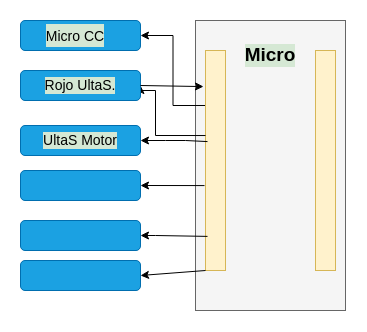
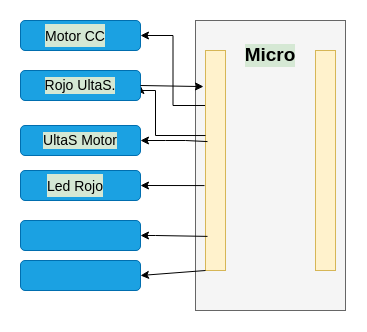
node "Micro CC": label "Micro CC" -> "Motor CC"
node "Led Rojo": added
